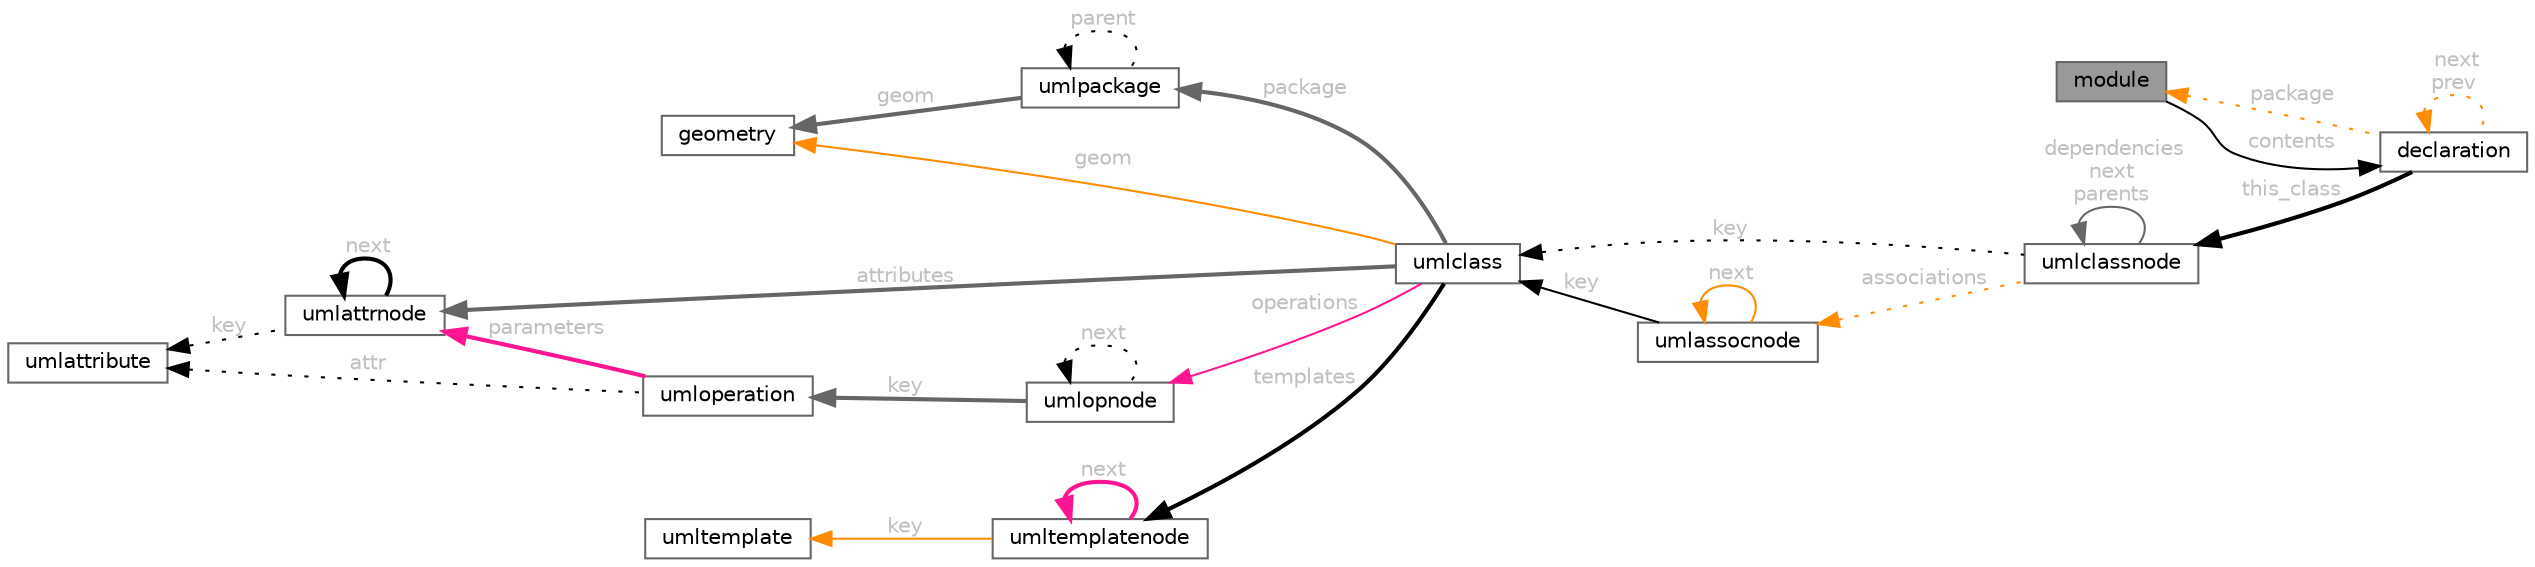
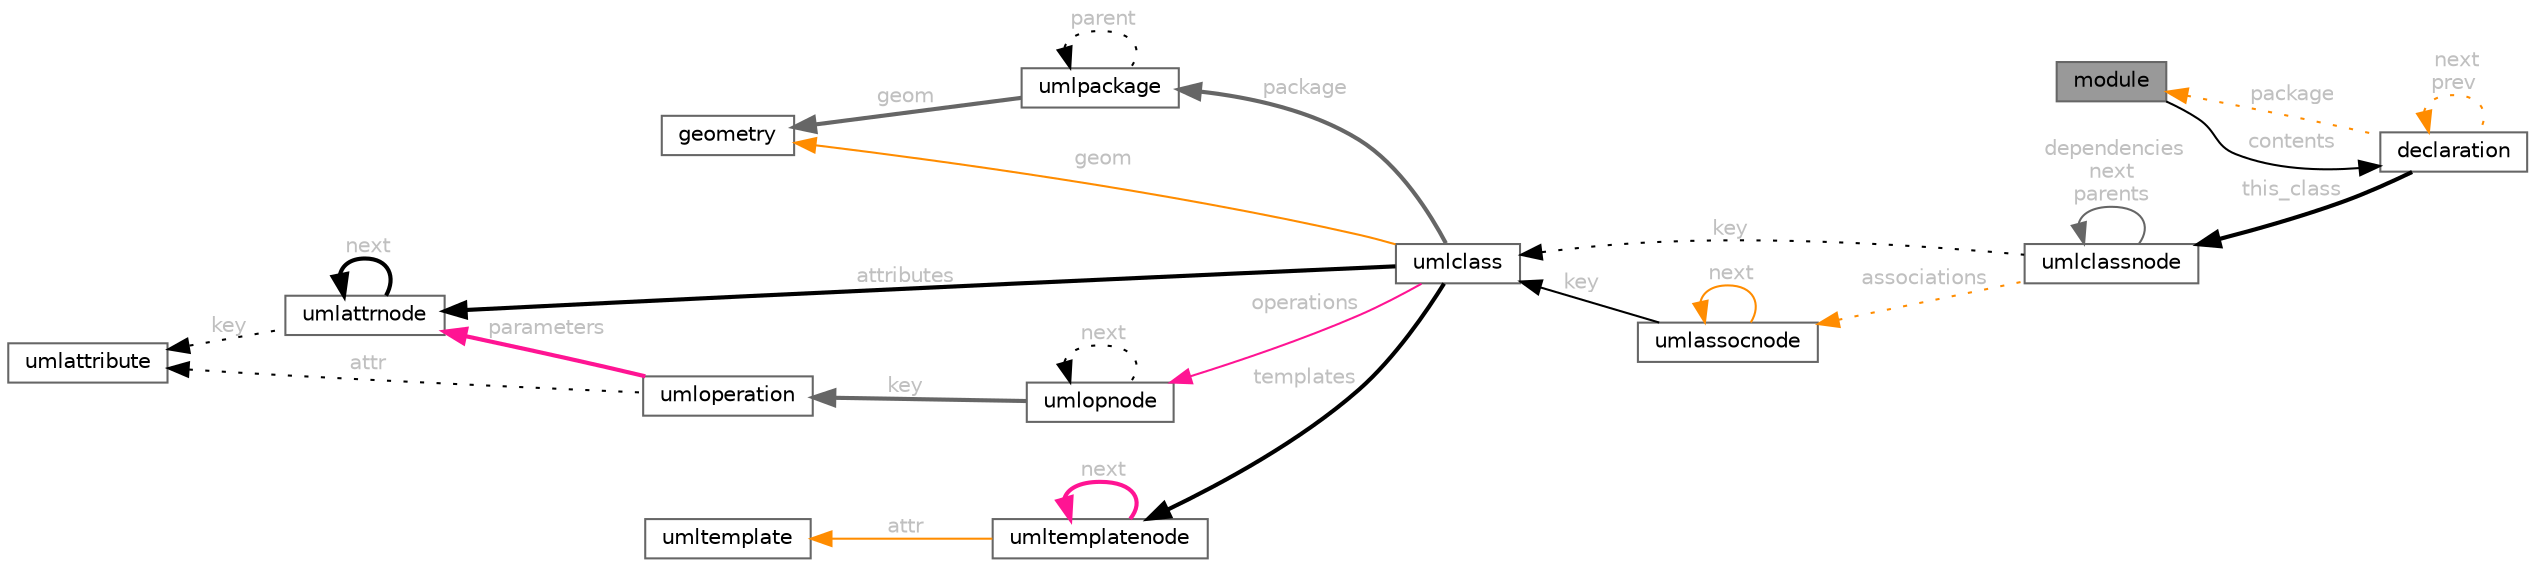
edge "umlclass" -> "umlattrnode": color gray40 -> black
edge "umltemplatenode" -> "umltemplate": label " key" -> " attr"
